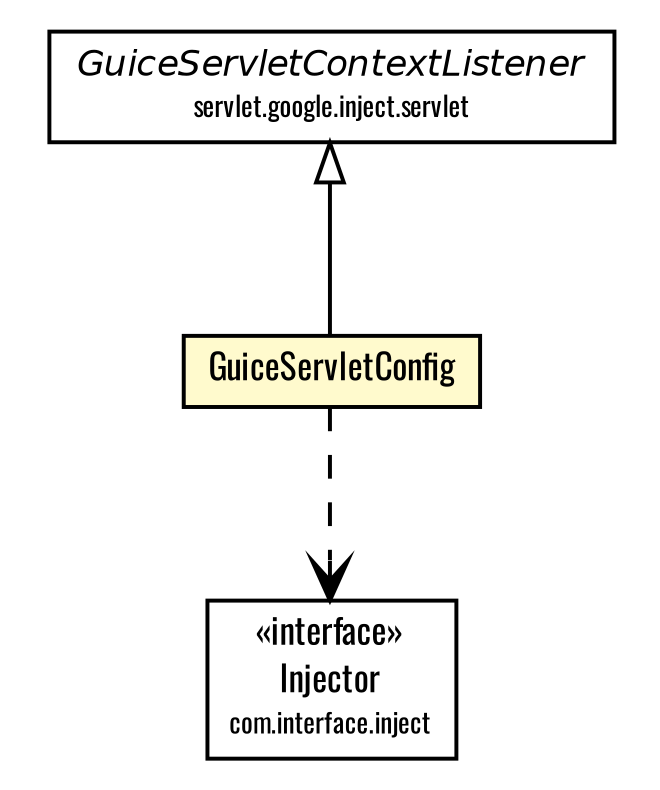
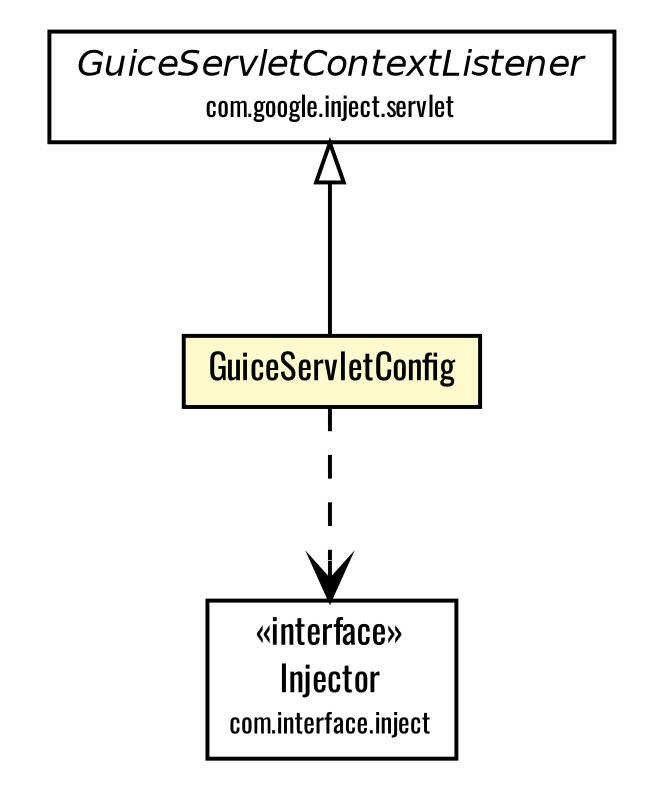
node "GuiceServletContextListener": text "servlet.google.inject.servlet" -> "com.google.inject.servlet"
